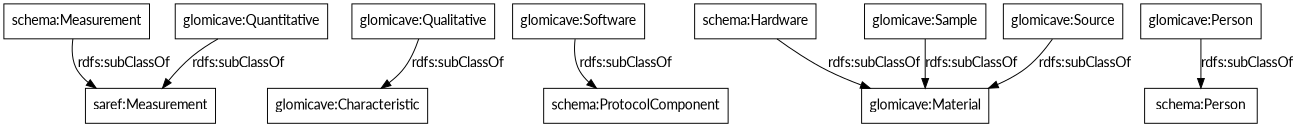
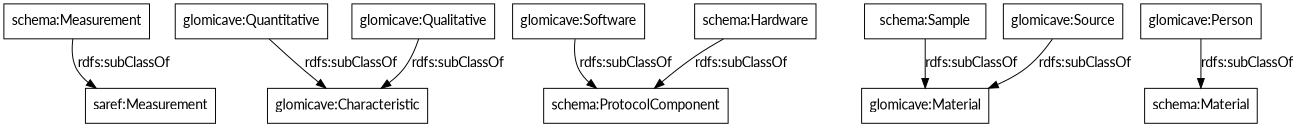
node "glomicave:Sample": label "glomicave:Sample" -> "schema:Sample"
edge "glomicave:Quantitative" -> "saref:Measurement": now "glomicave:Quantitative" -> "glomicave:Characteristic"
edge "schema:Hardware" -> "glomicave:Material": now "schema:Hardware" -> "schema:ProtocolComponent"
node "schema:Person": label "schema:Person" -> "schema:Material"
